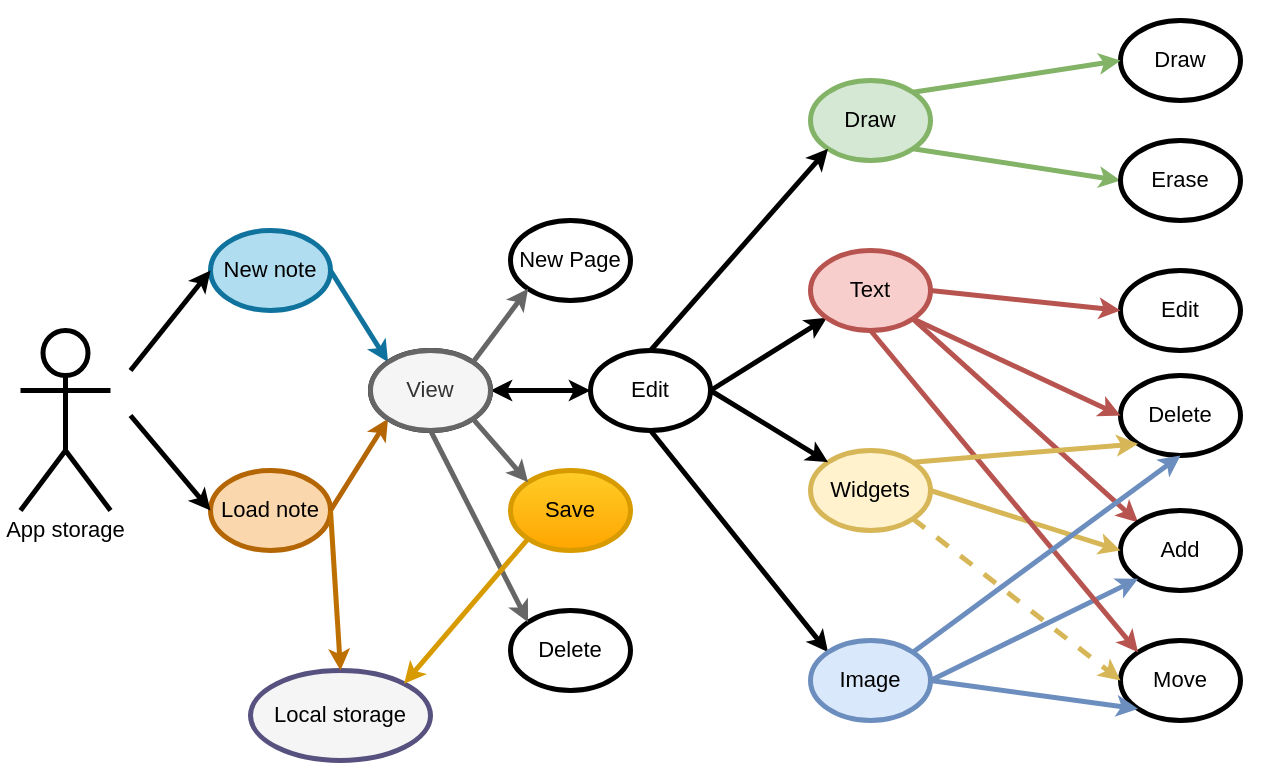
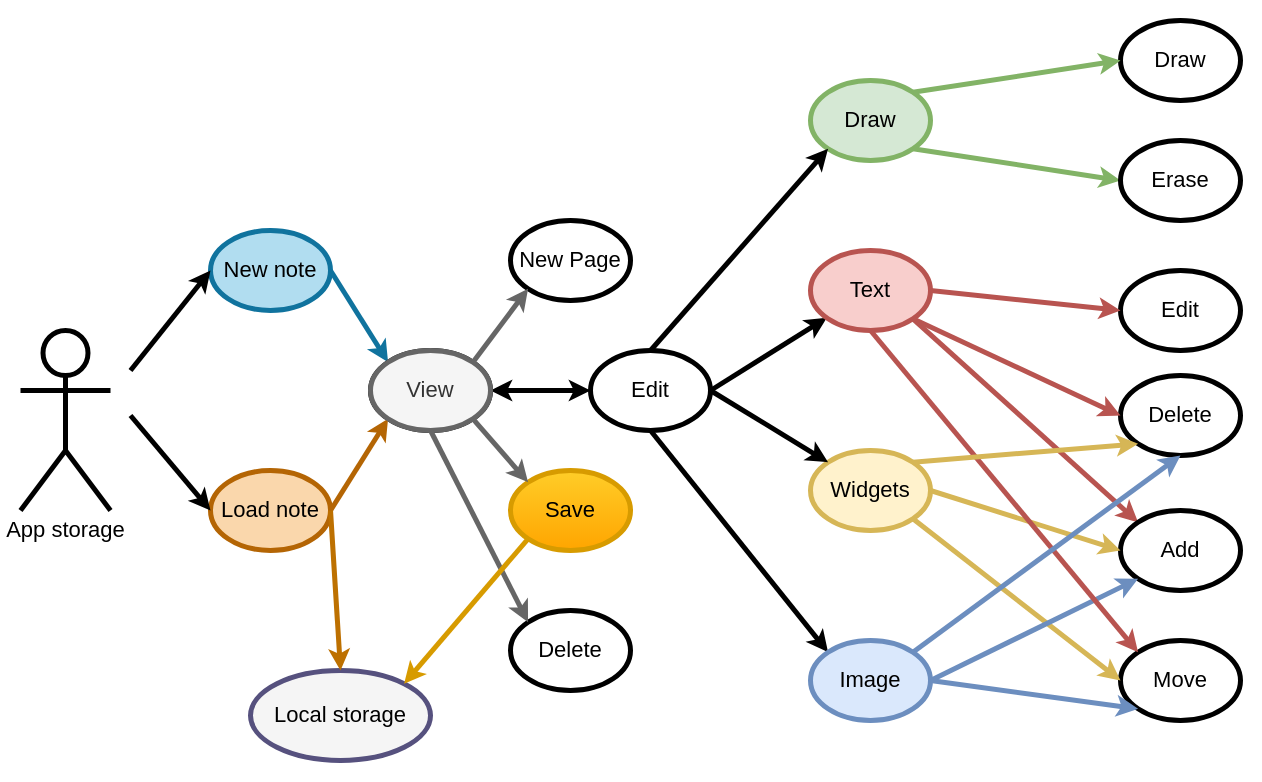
edge "Widgets" -> "Move": style dashed -> solid
